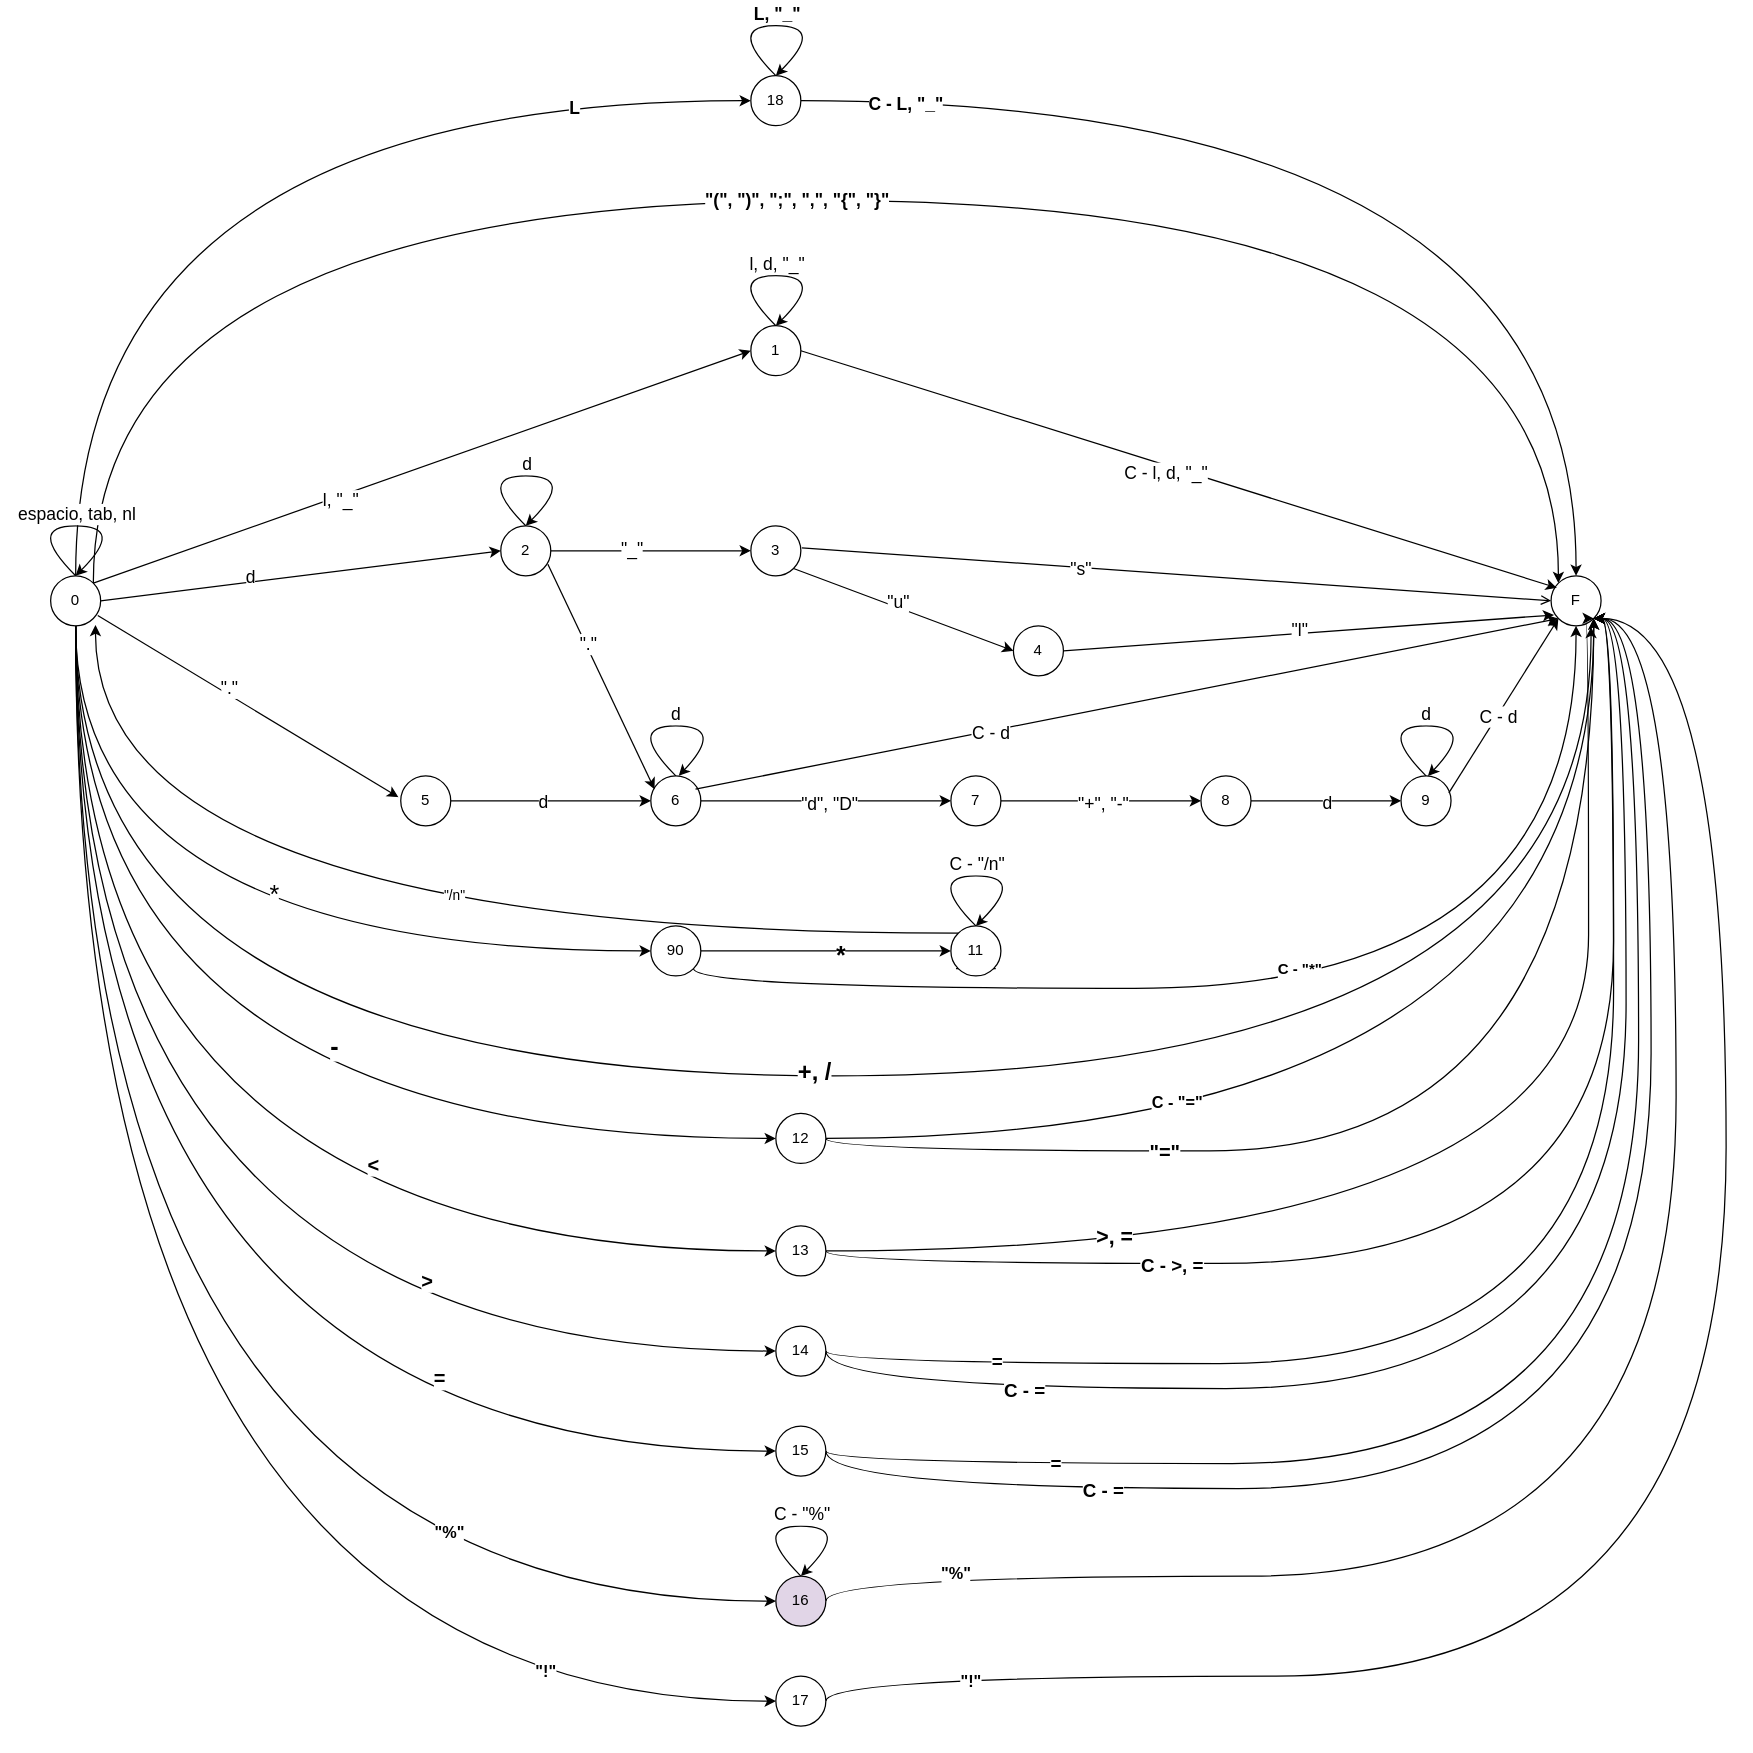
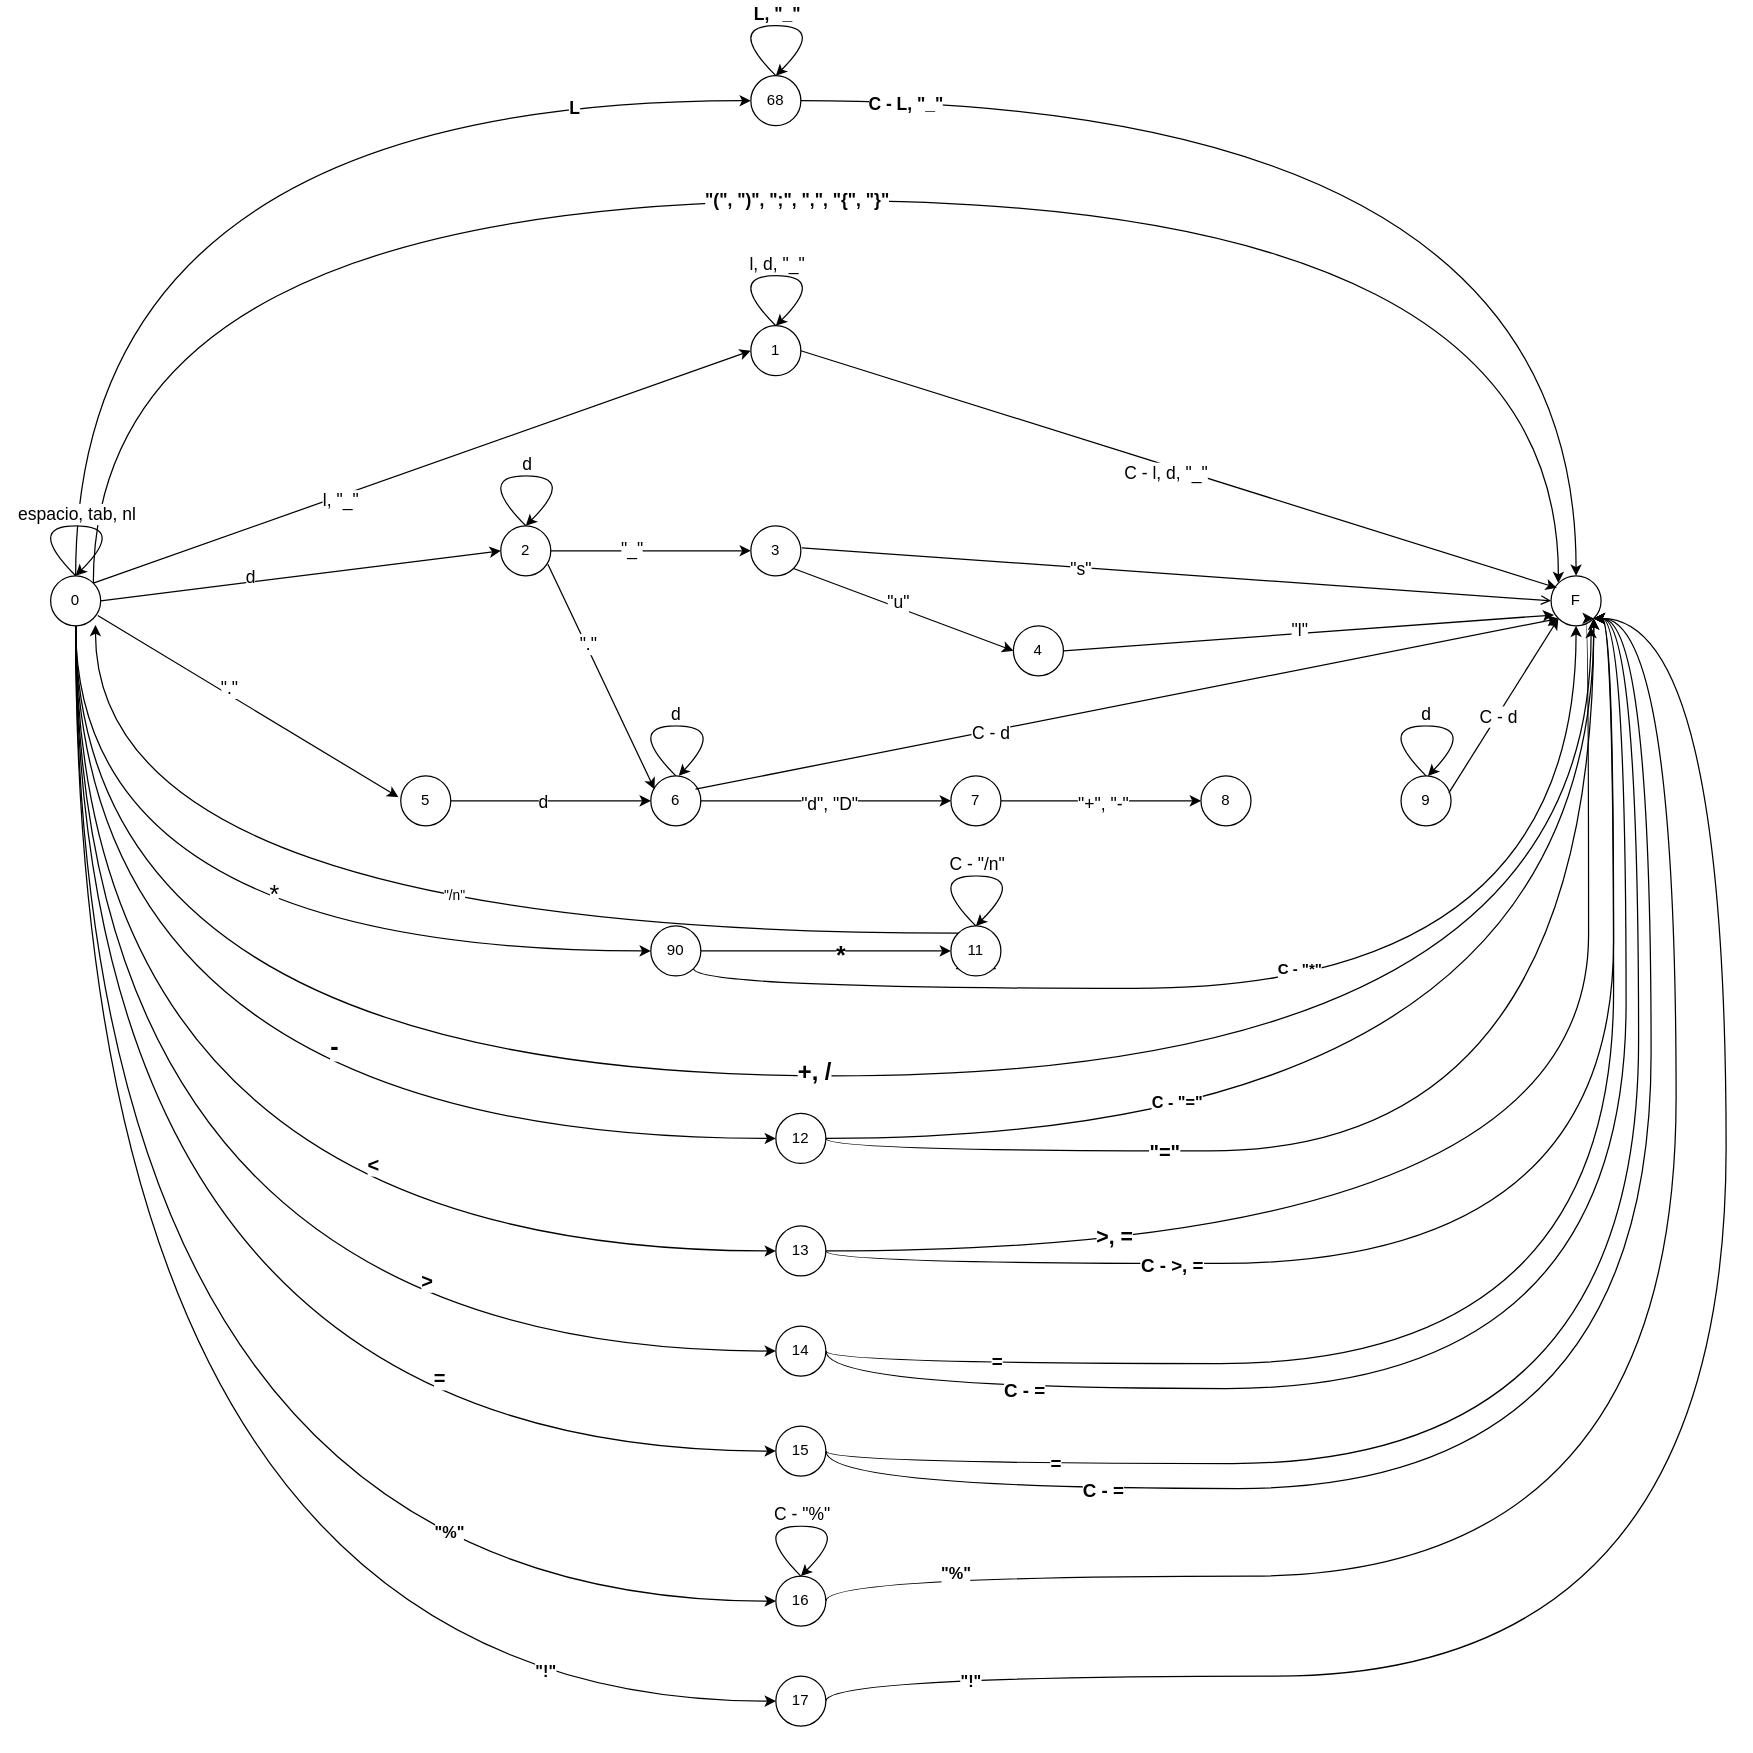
node "18": label "18" -> "68"
edge "8" -> "9": removed, label "d"
node "16": fillcolor #e1d5e7 -> #ffffff
